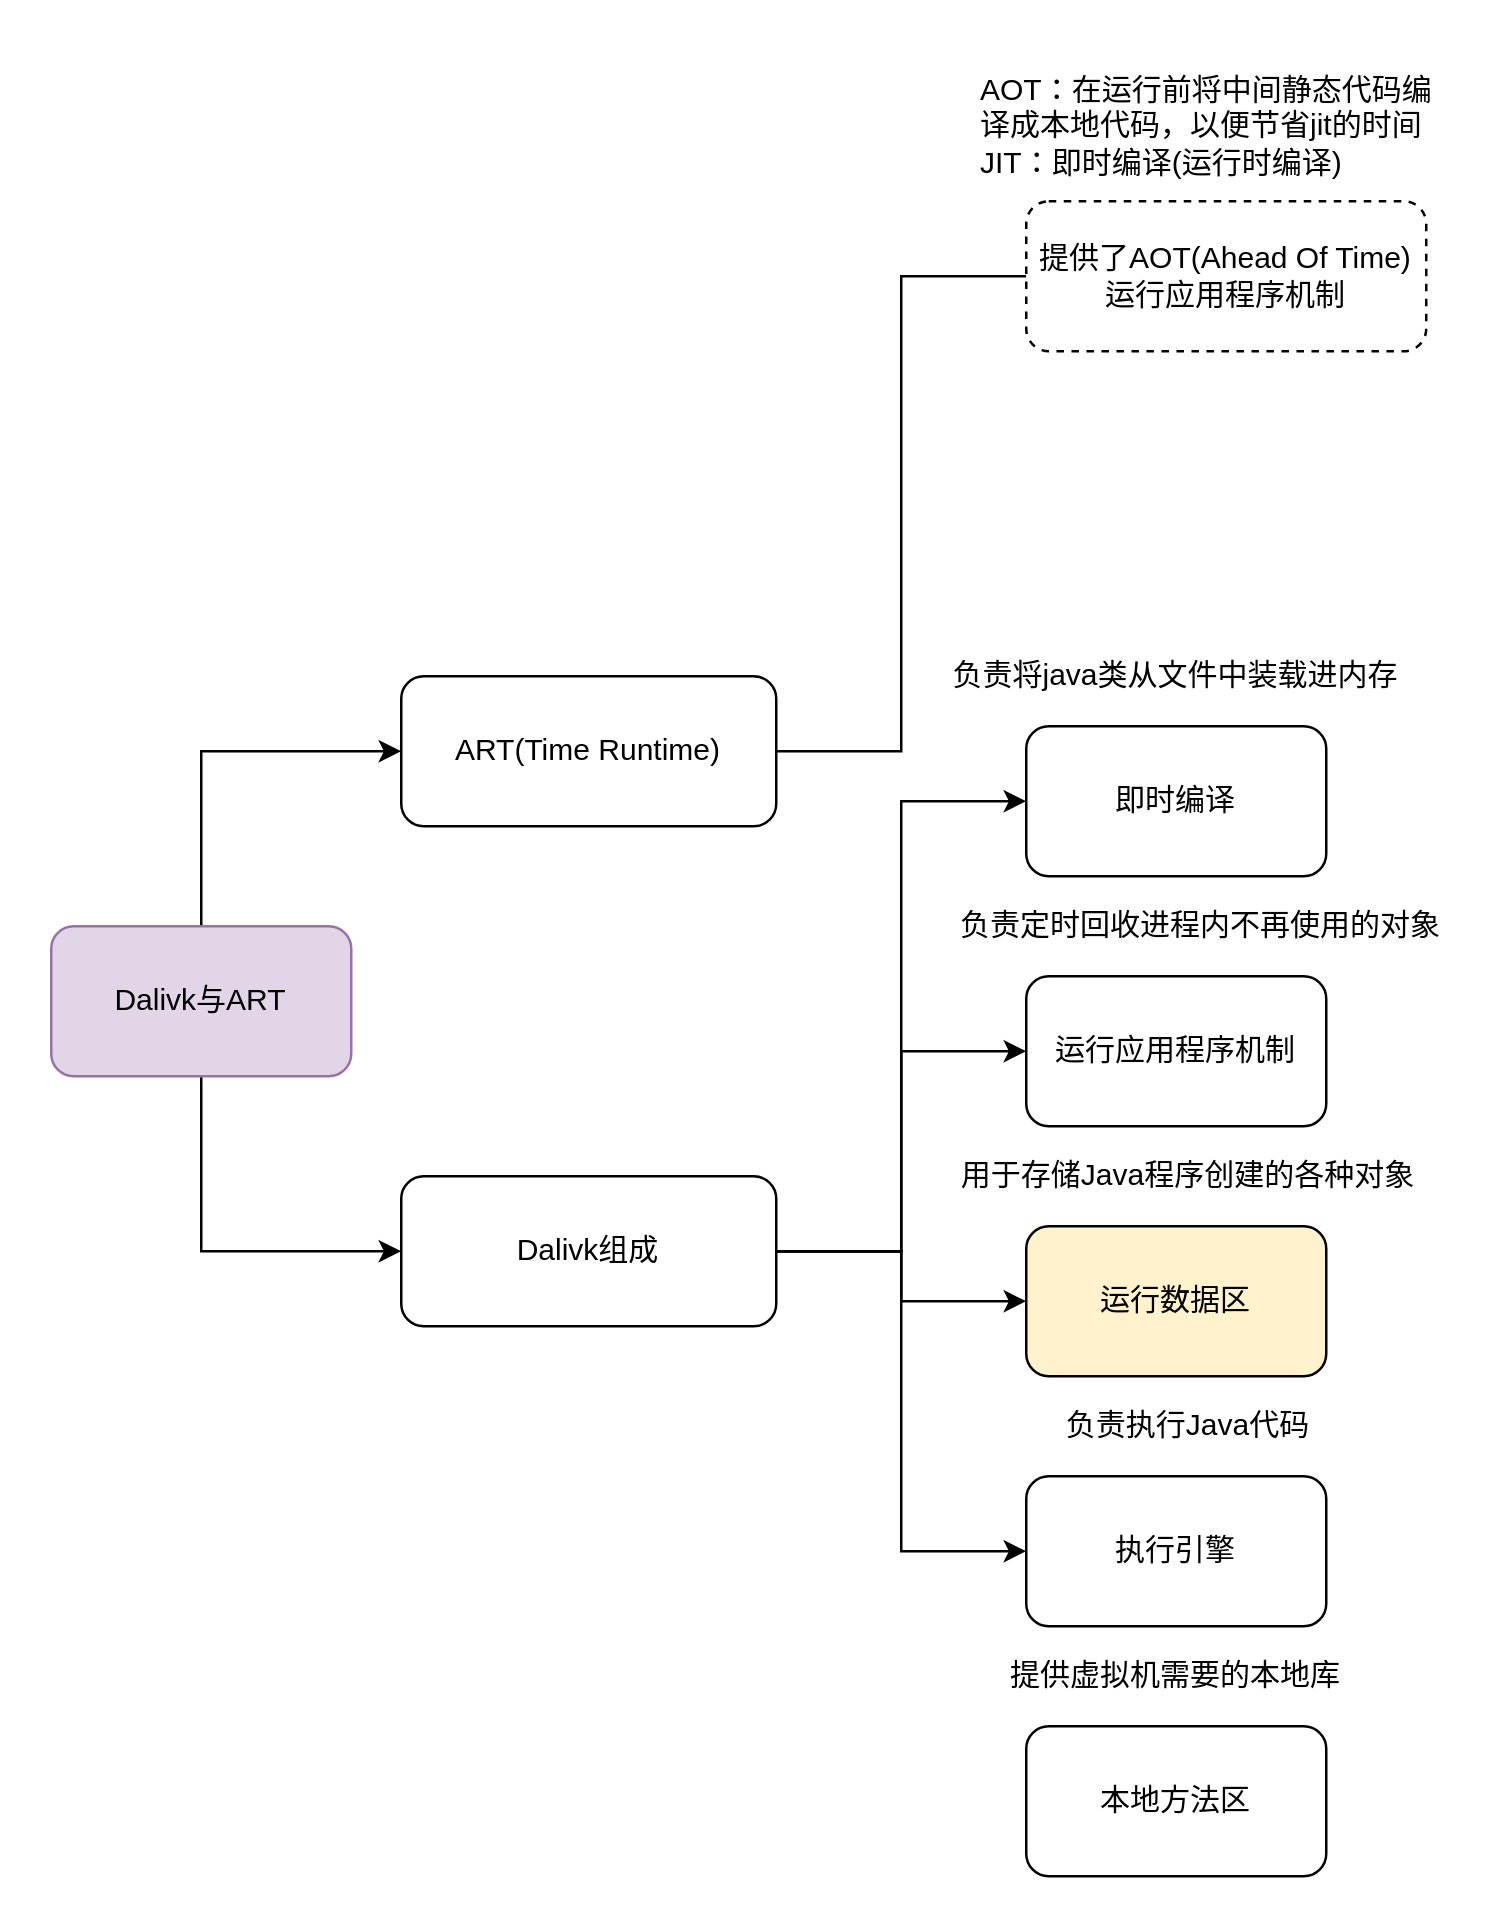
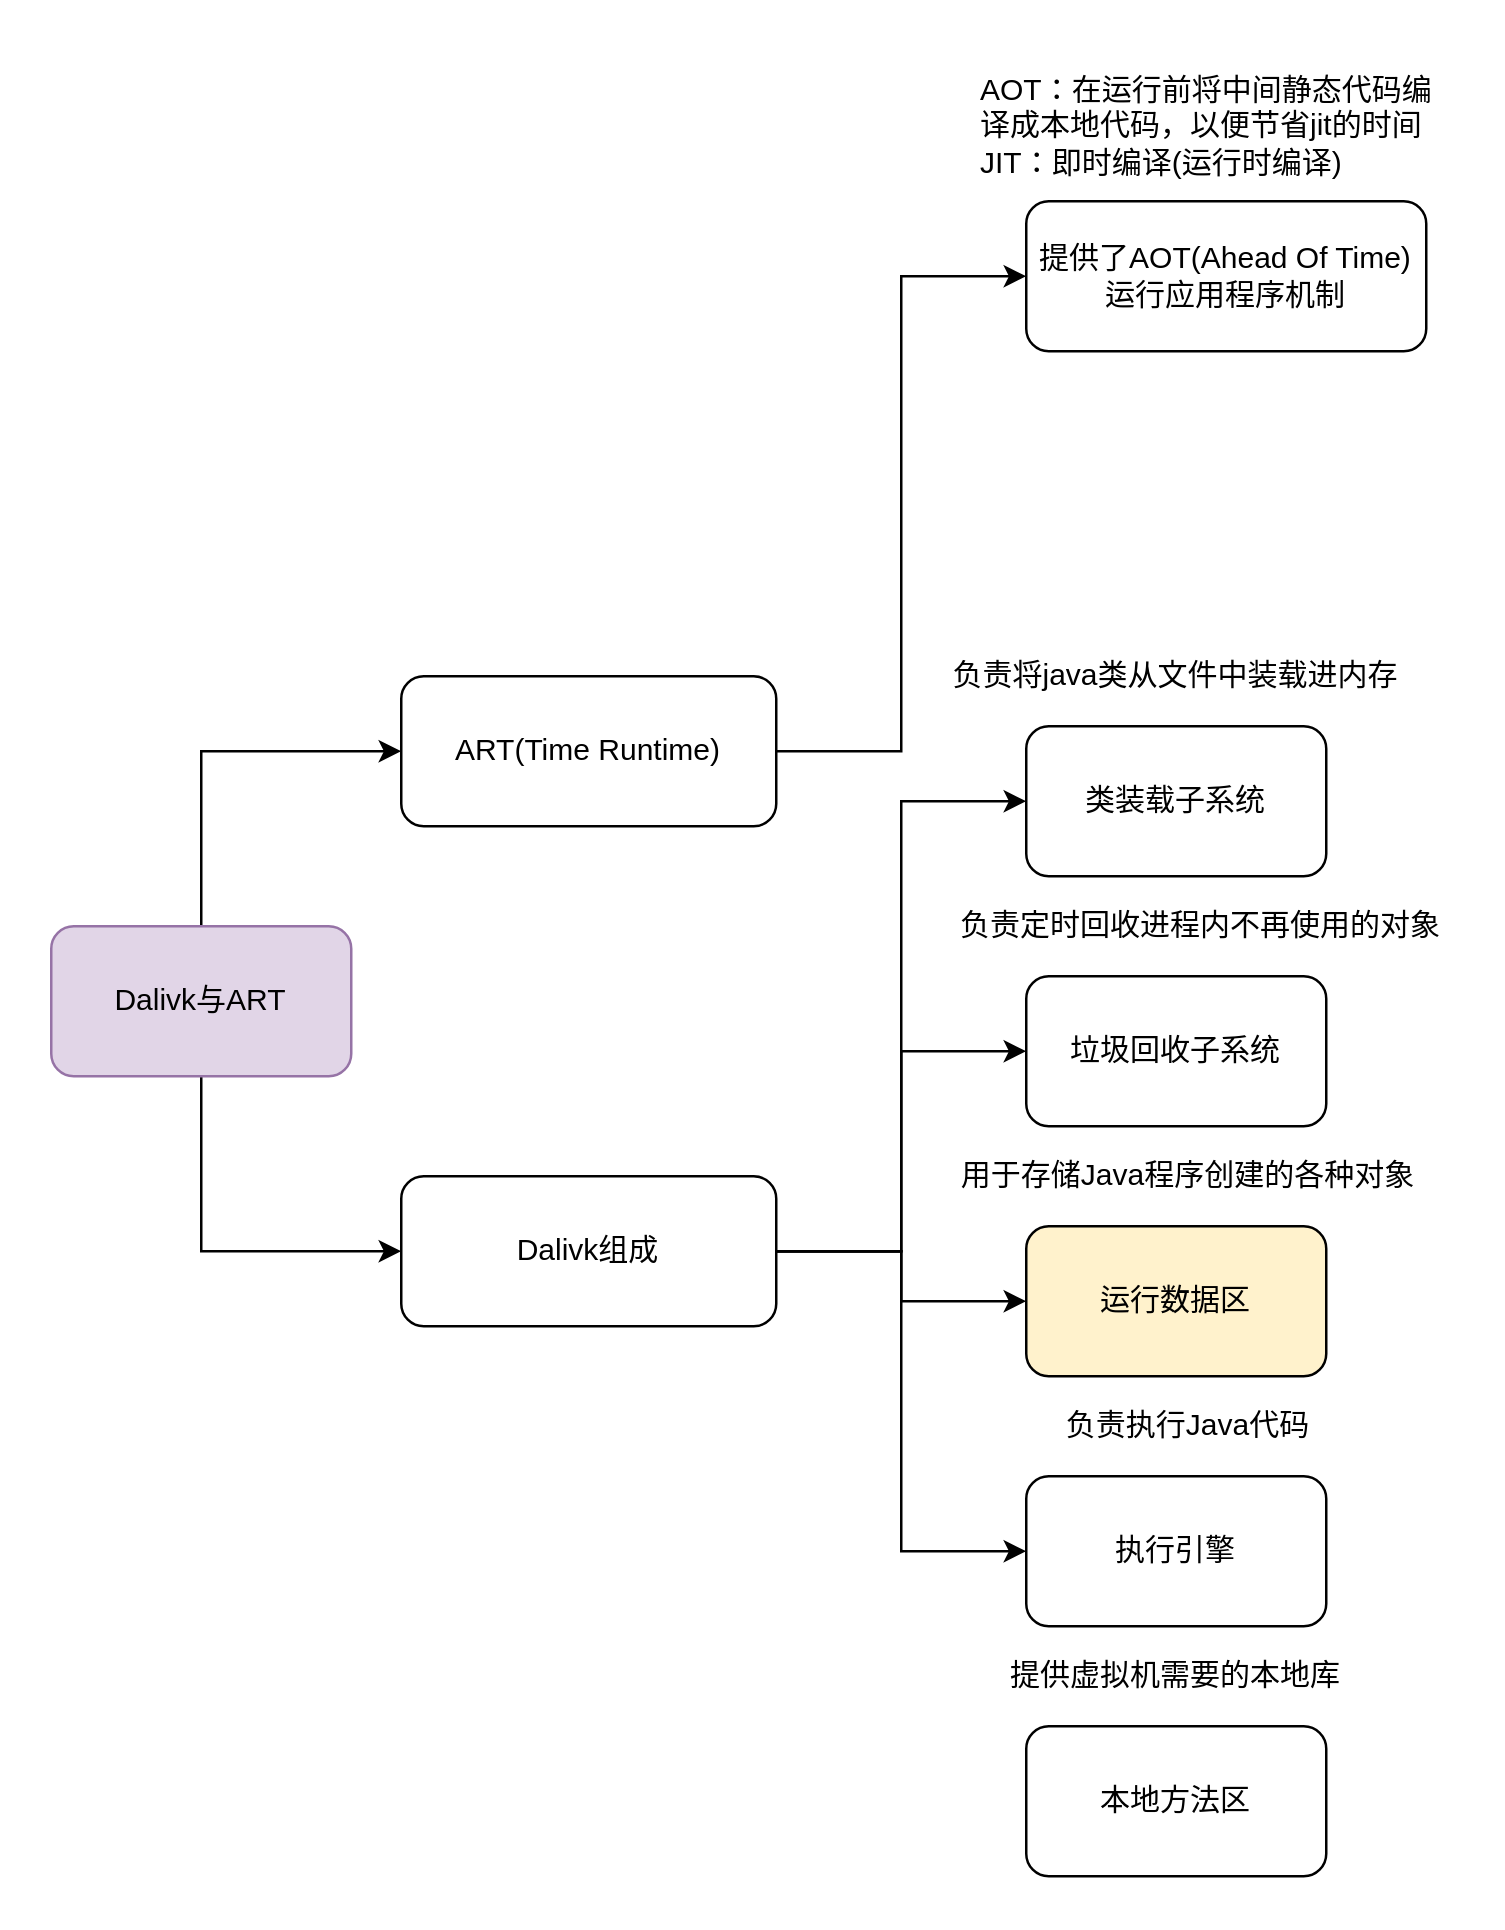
edge "提供了AOT(Ahead Of Time) 运行应用程序机制" -- "ART(Time Runtime)": arrowhead none -> classic
node "提供了AOT(Ahead Of Time) 运行应用程序机制": style dashed -> solid
node "即时编译": label "即时编译" -> "类装载子系统"
node "运行应用程序机制": label "运行应用程序机制" -> "垃圾回收子系统"
